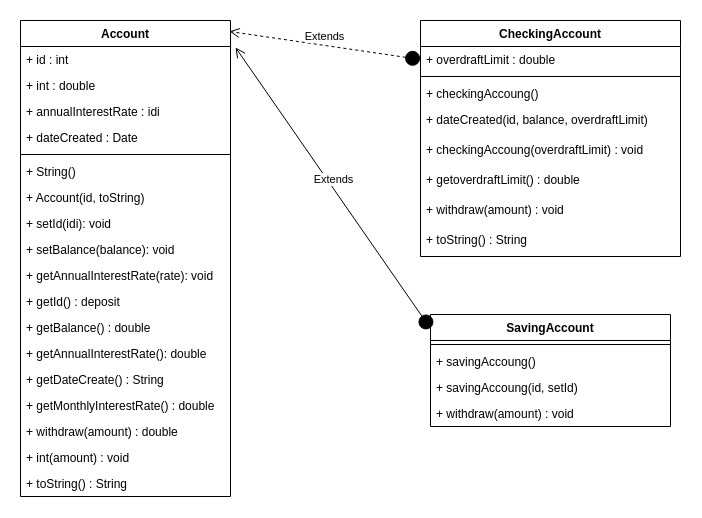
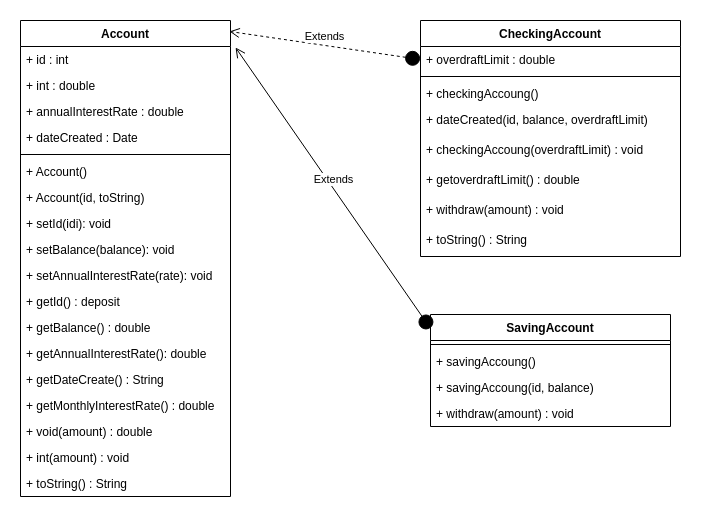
node "+ annualInterestRate : idi": label "+ annualInterestRate : idi" -> "+ annualInterestRate : double"
node "+ String()": label "+ String()" -> "+ Account()"
node "+ getAnnualInterestRate(rate): void": label "+ getAnnualInterestRate(rate): void" -> "+ setAnnualInterestRate(rate): void"
node "+ savingAccoung(id, setId)": label "+ savingAccoung(id, setId)" -> "+ savingAccoung(id, balance)"
node "+ withdraw(amount) : double": label "+ withdraw(amount) : double" -> "+ void(amount) : double"
